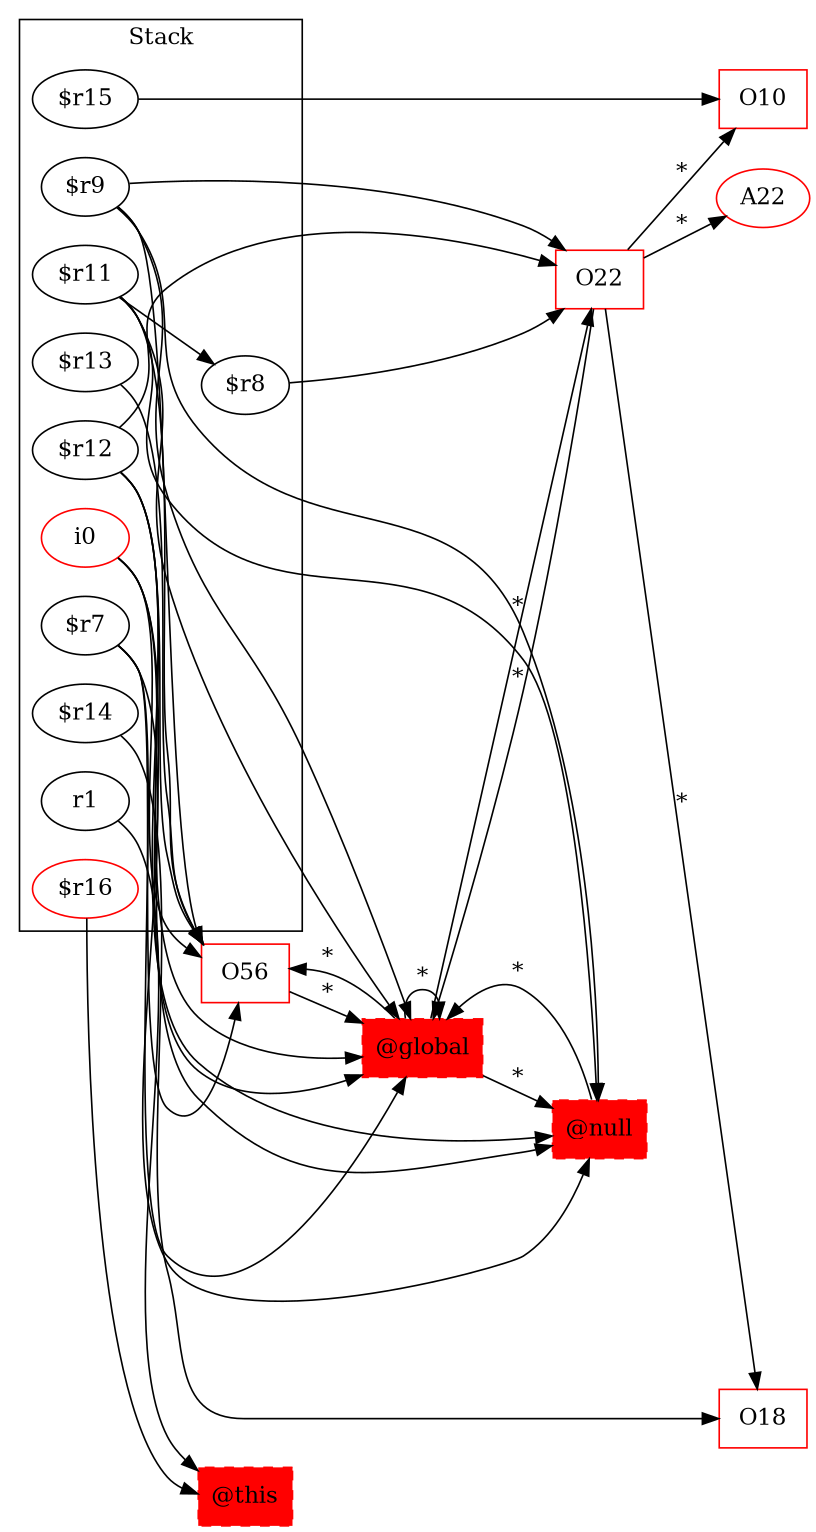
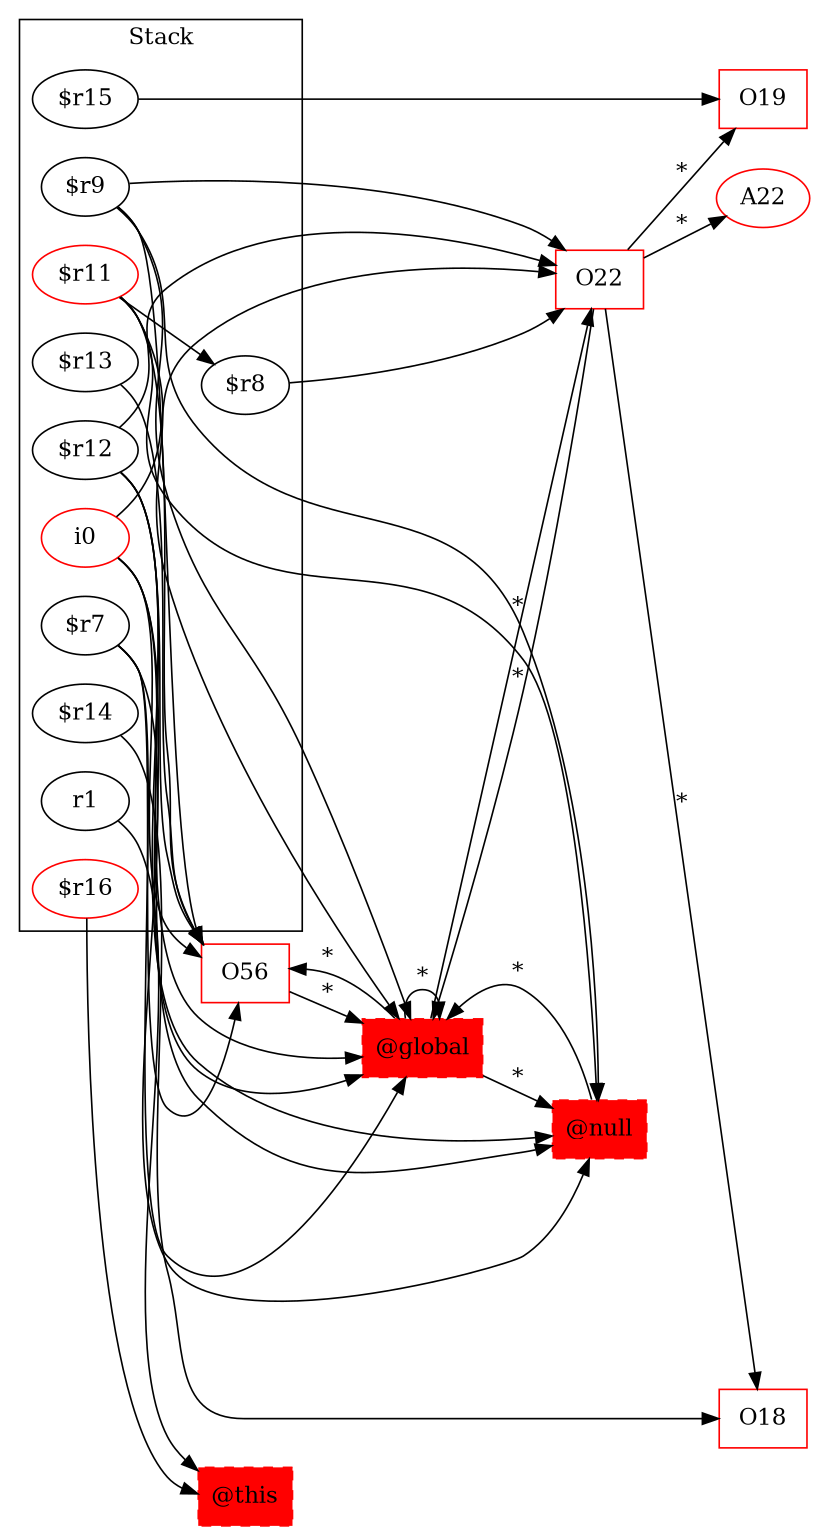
node "O10": label "O10" -> "O19"
node "$r11": color black -> red
edge "i0" -> "O22": added
